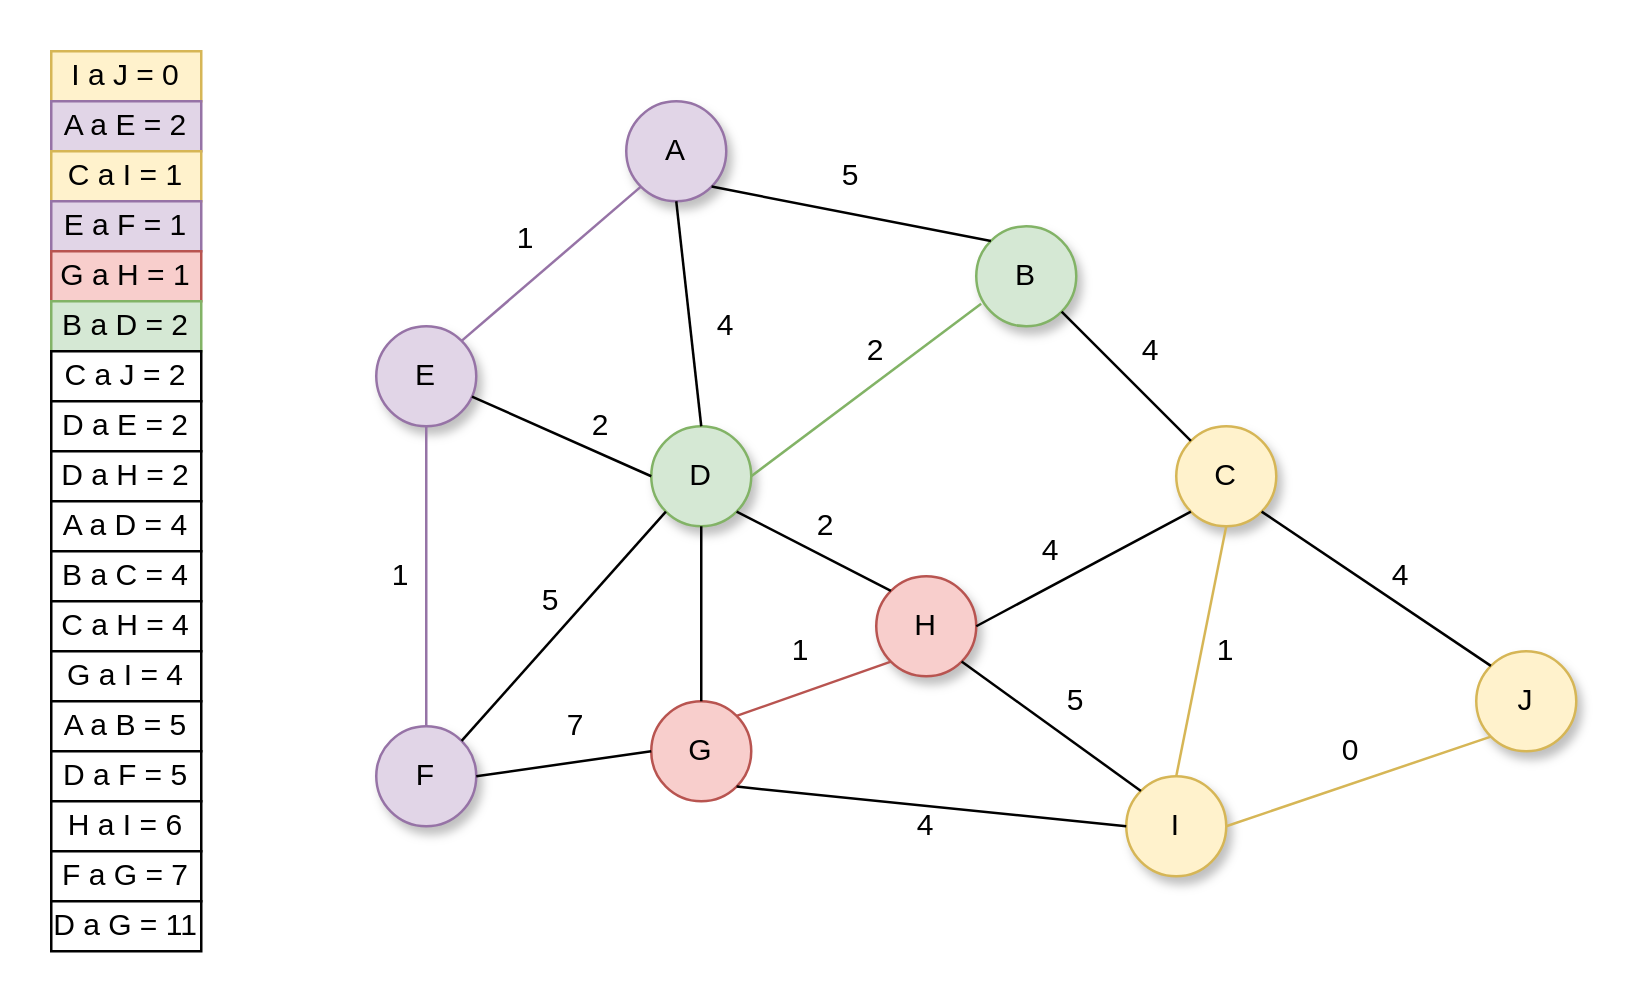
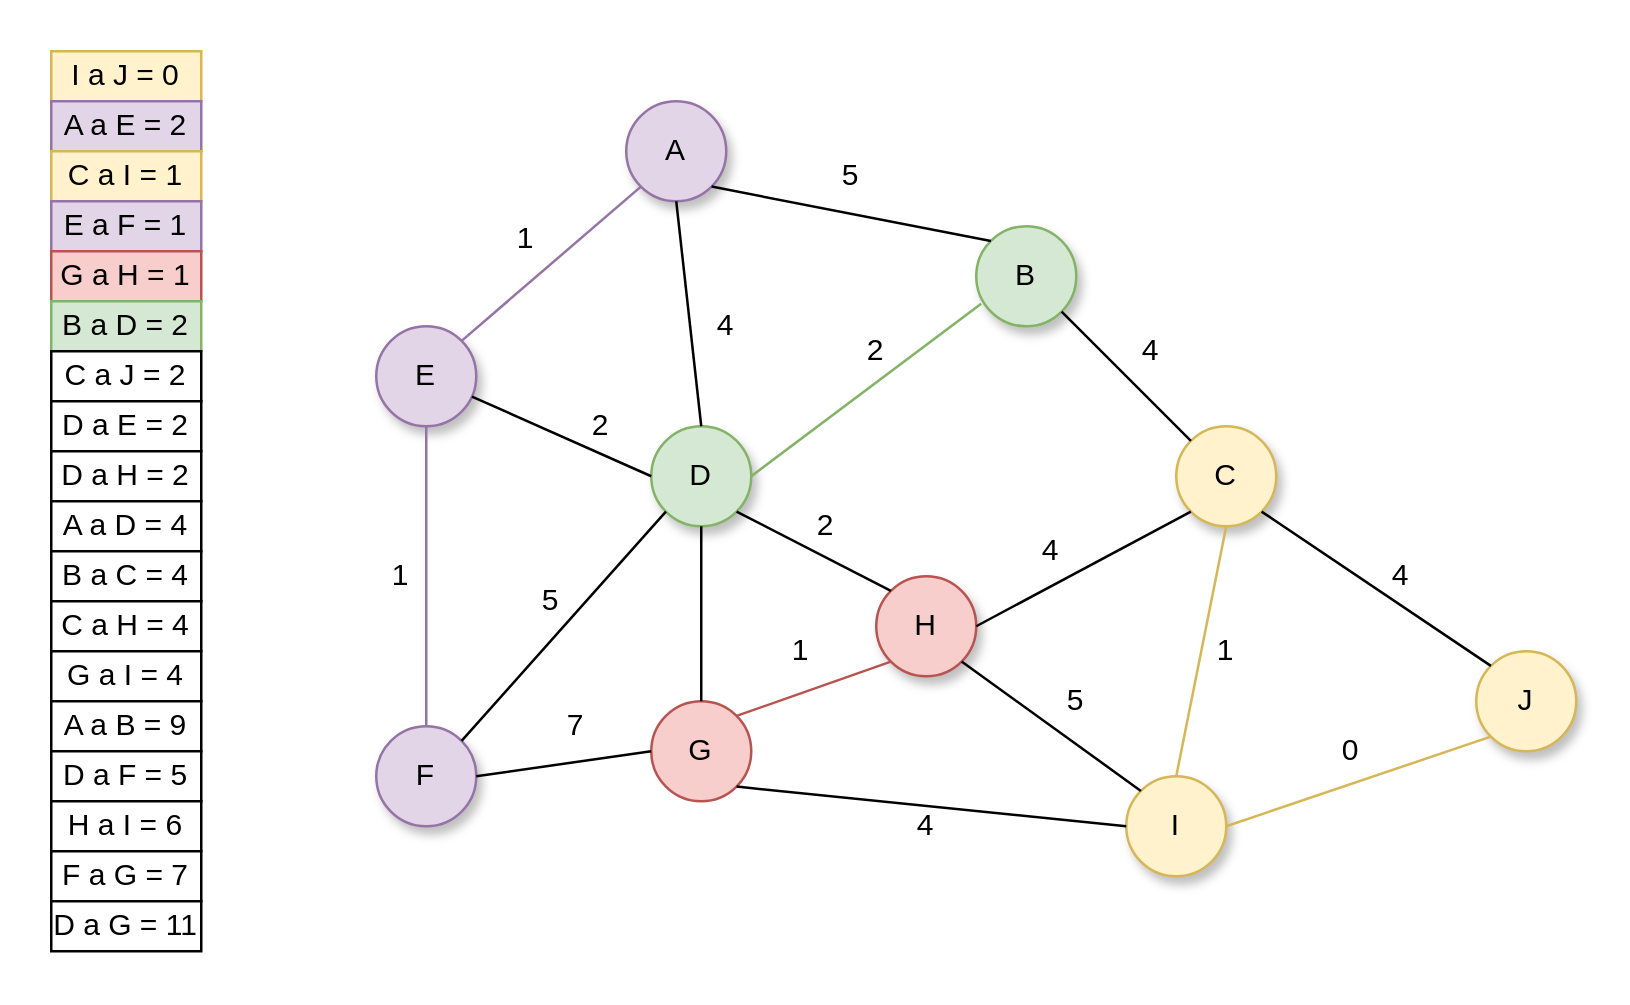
node "A a B = 5": label "A a B = 5" -> "A a B = 9"
